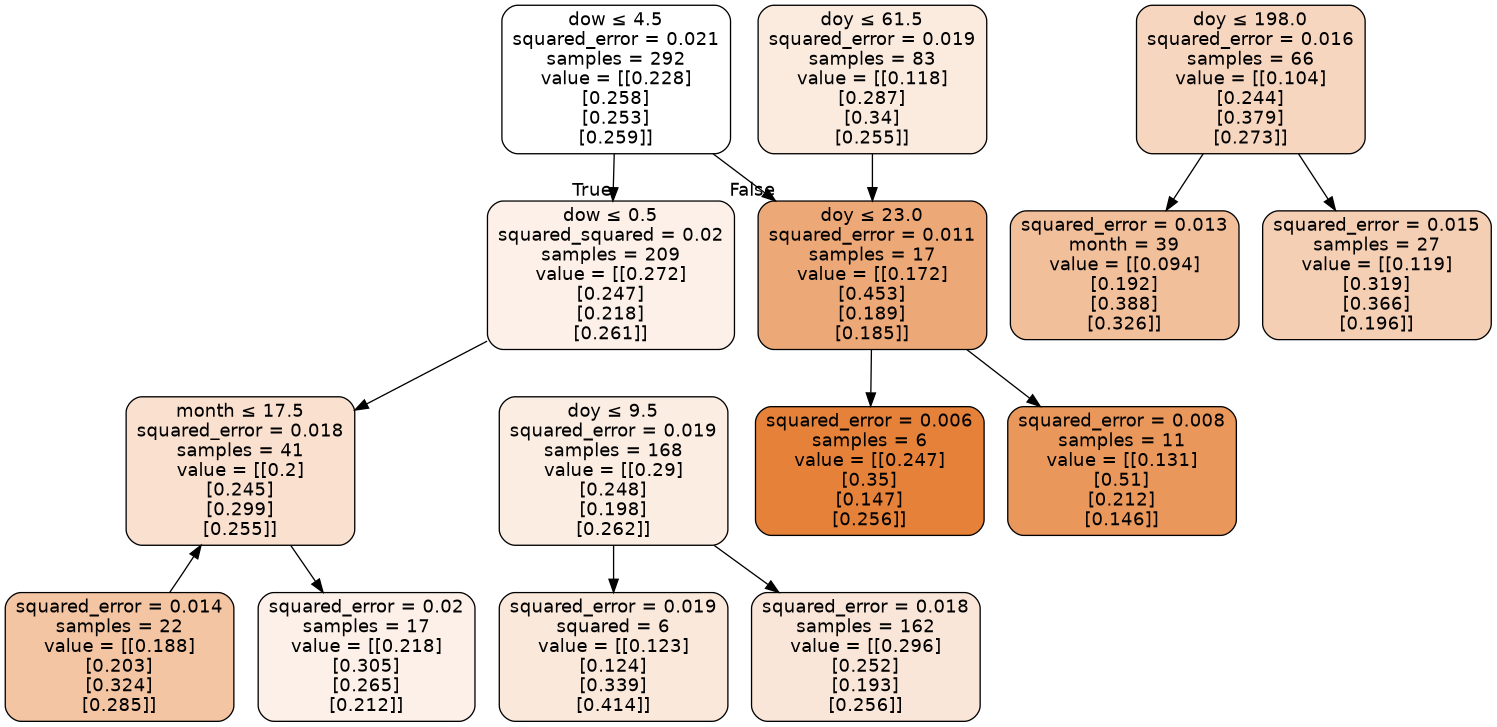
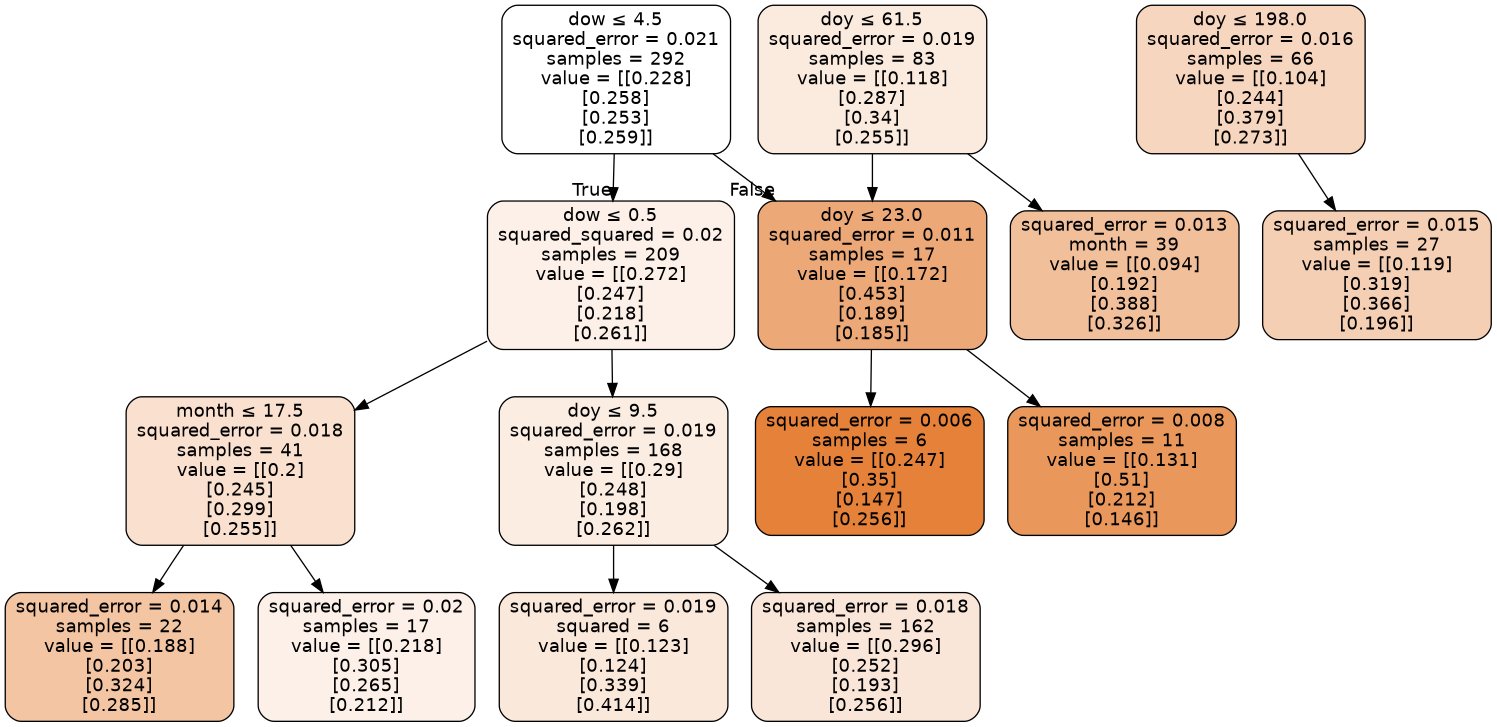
edge "doy ≤ 198.0" -> "squared_error = 0.013": now "doy ≤ 61.5" -> "squared_error = 0.013"
edge "dow ≤ 0.5" -> "doy ≤ 9.5": added
edge "squared_error = 0.014" -> "month ≤ 17.5": reversed
